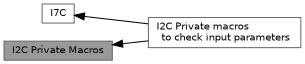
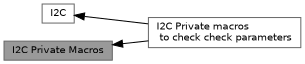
node "I7C": label "I7C" -> "I2C"
node "I2C Private macros to check input parameters": label "I2C Private macros to check input parameters" -> "I2C Private macros to check check parameters"
